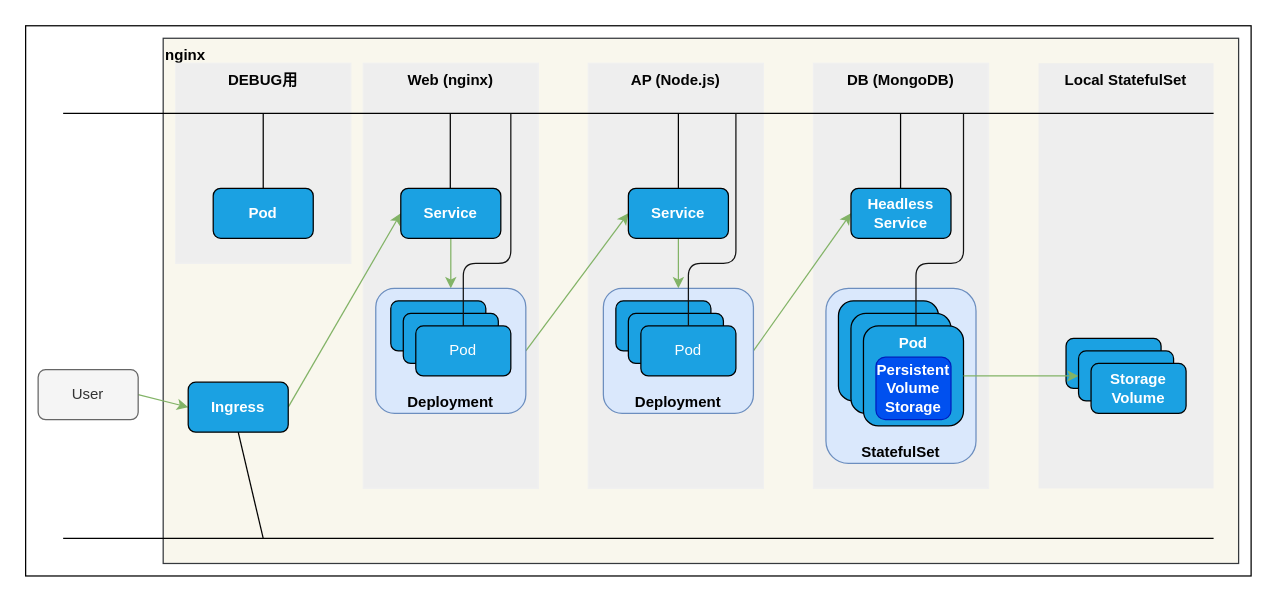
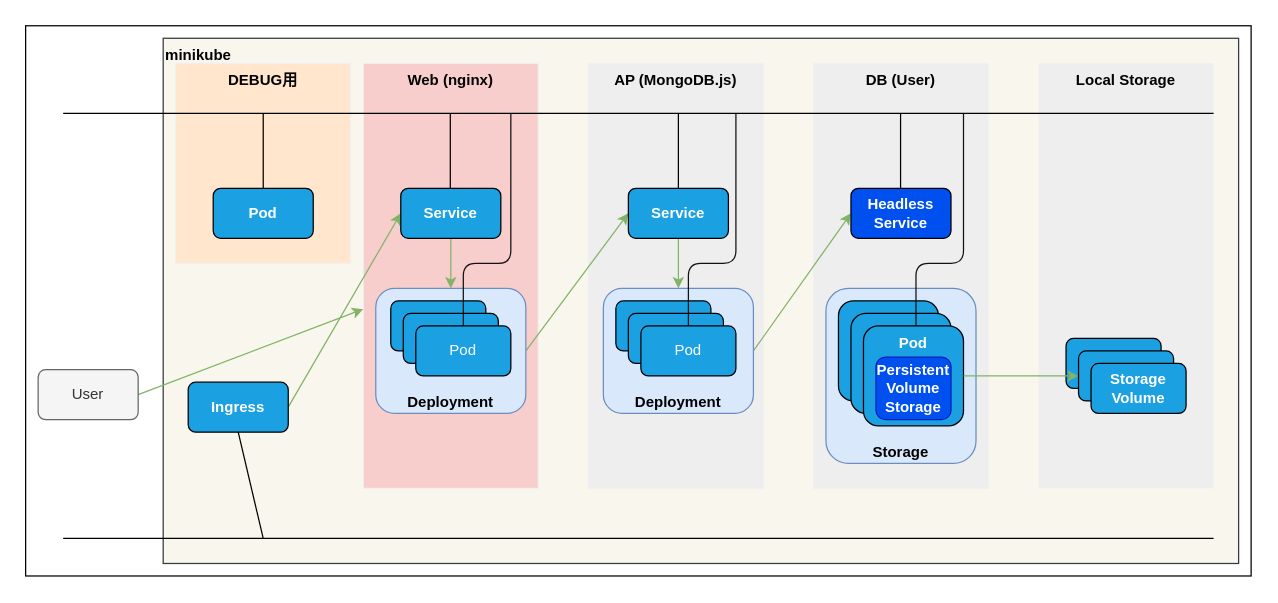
node "nginx": label "nginx" -> "minikube"
node "AP (Node.js)": label "AP (Node.js)" -> "AP (MongoDB.js)"
node "DB (MongoDB)": label "DB (MongoDB)" -> "DB (User)"
node "Local StatefulSet": label "Local StatefulSet" -> "Local Storage"
node "DEBUG用": fillcolor #eeeeee -> #ffe6cc
node "Headless Service": fillcolor #1ba1e2 -> #0050ef
node "Web (nginx)": fillcolor #eeeeee -> #f8cecc
edge "User" -> "Ingress": now "User" -> "Web (nginx)"
node "StatefulSet": label "StatefulSet" -> "Storage"
